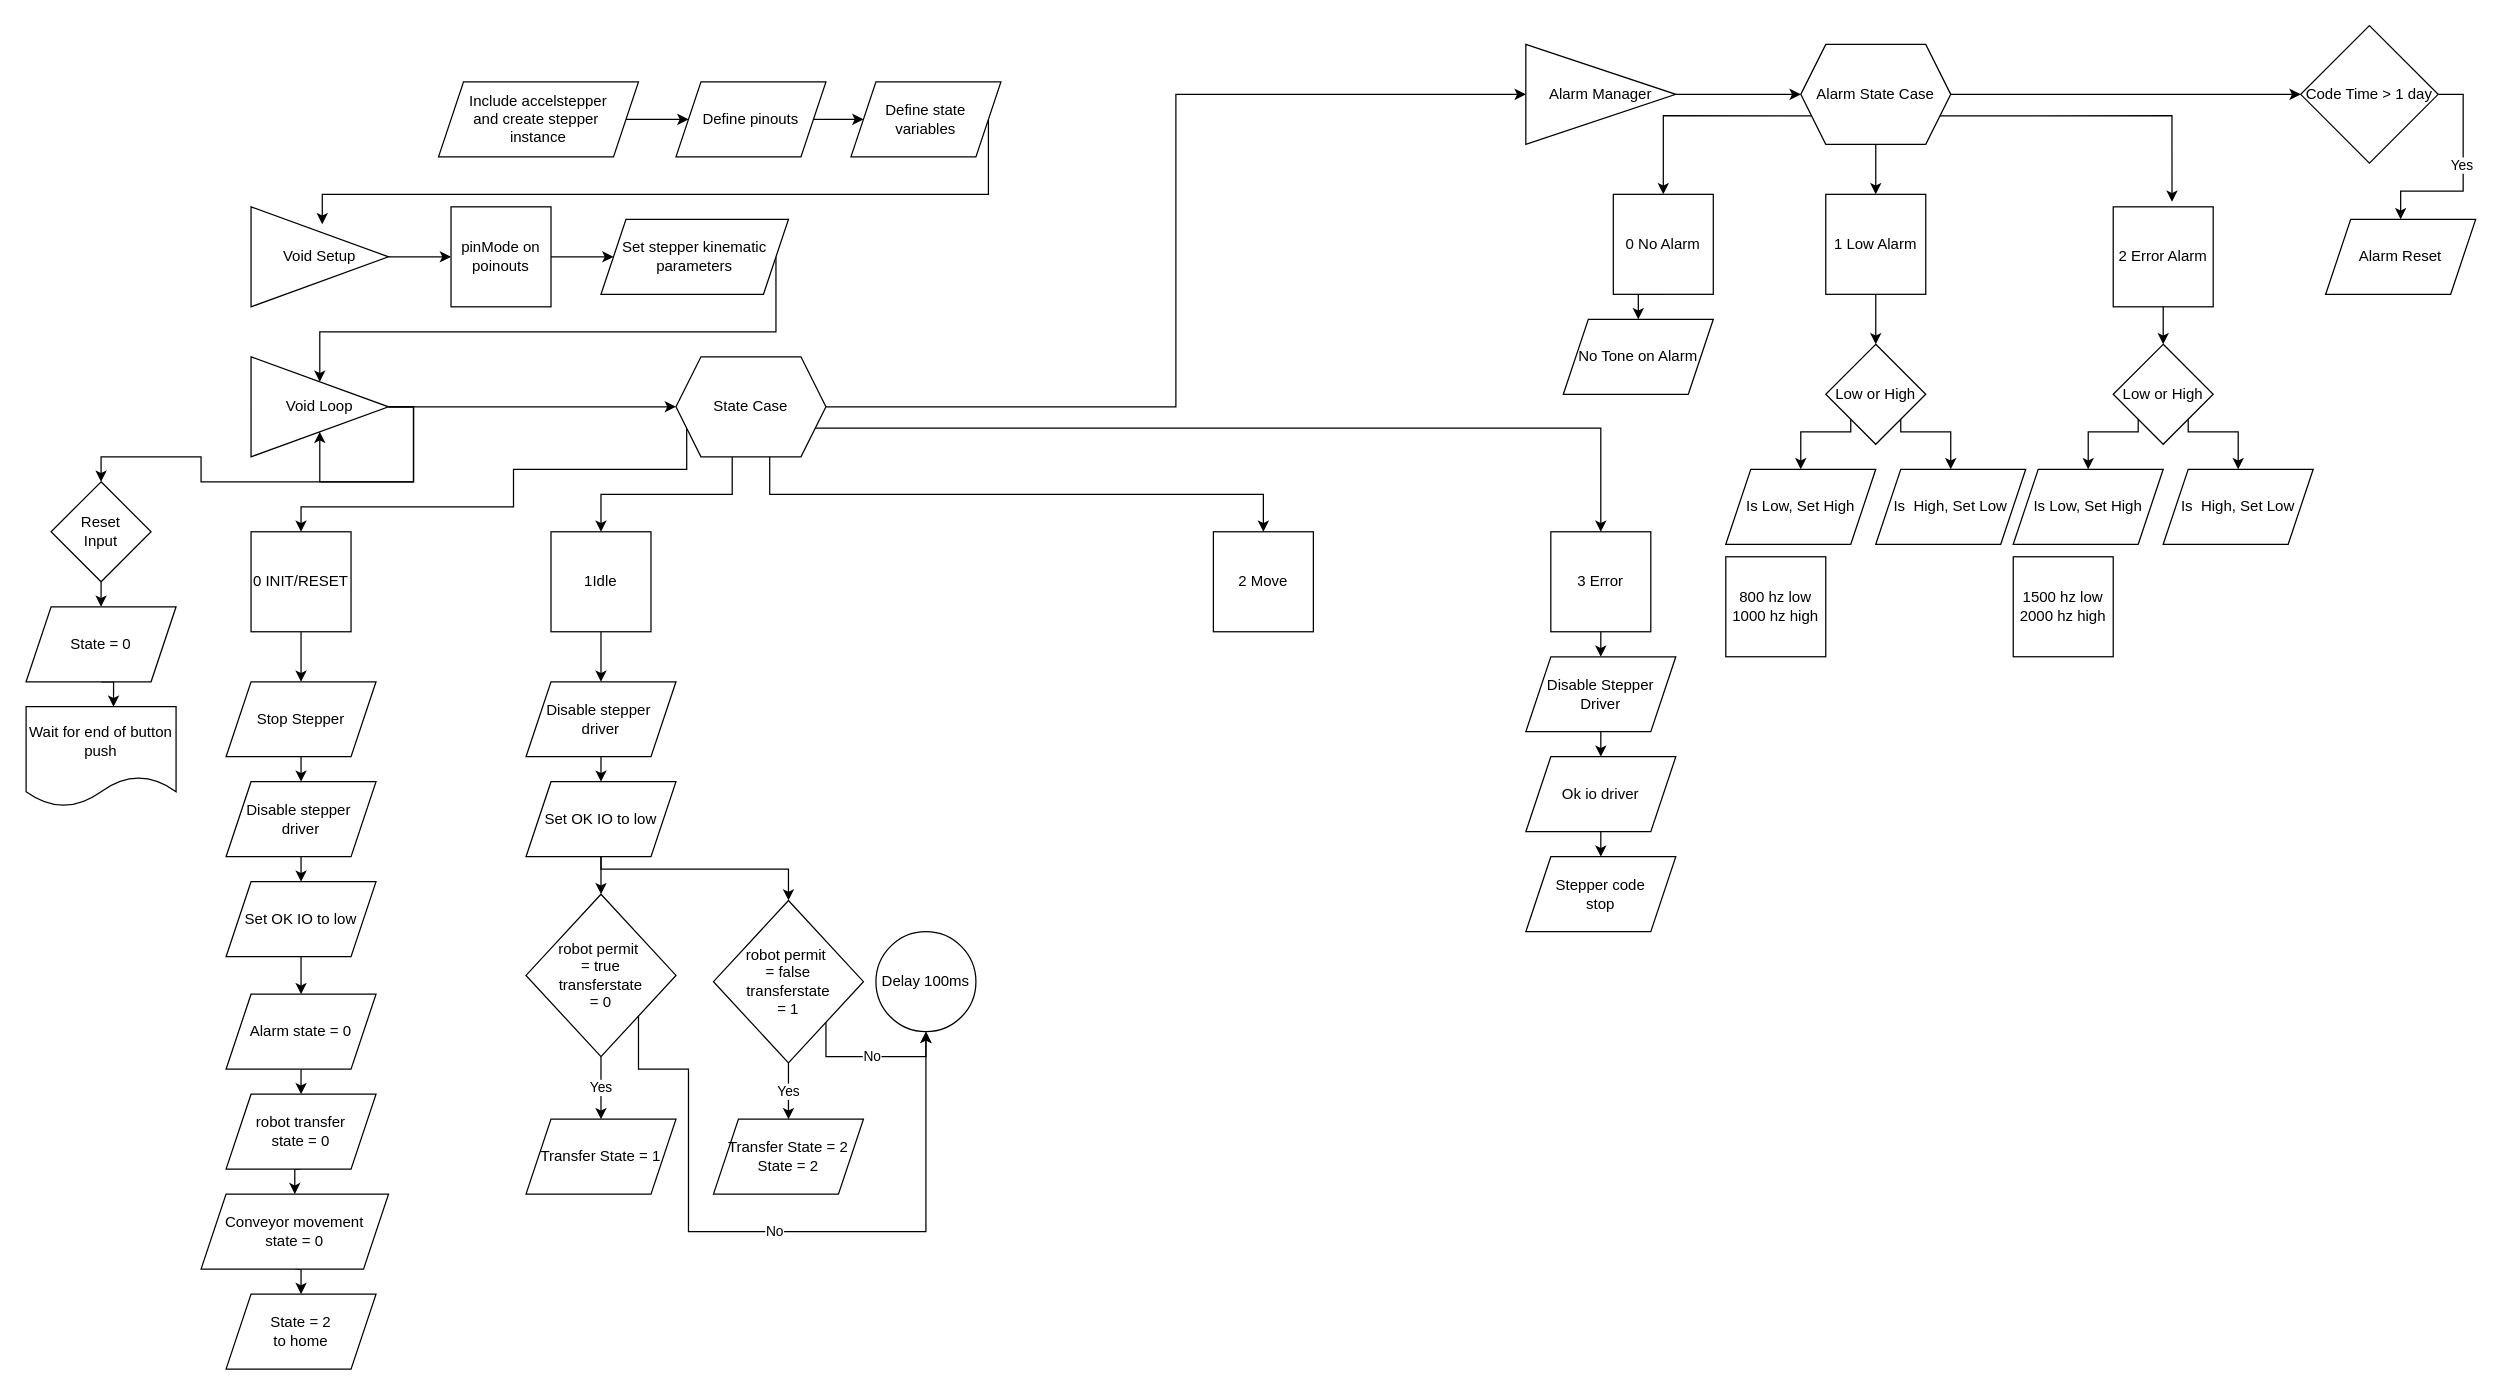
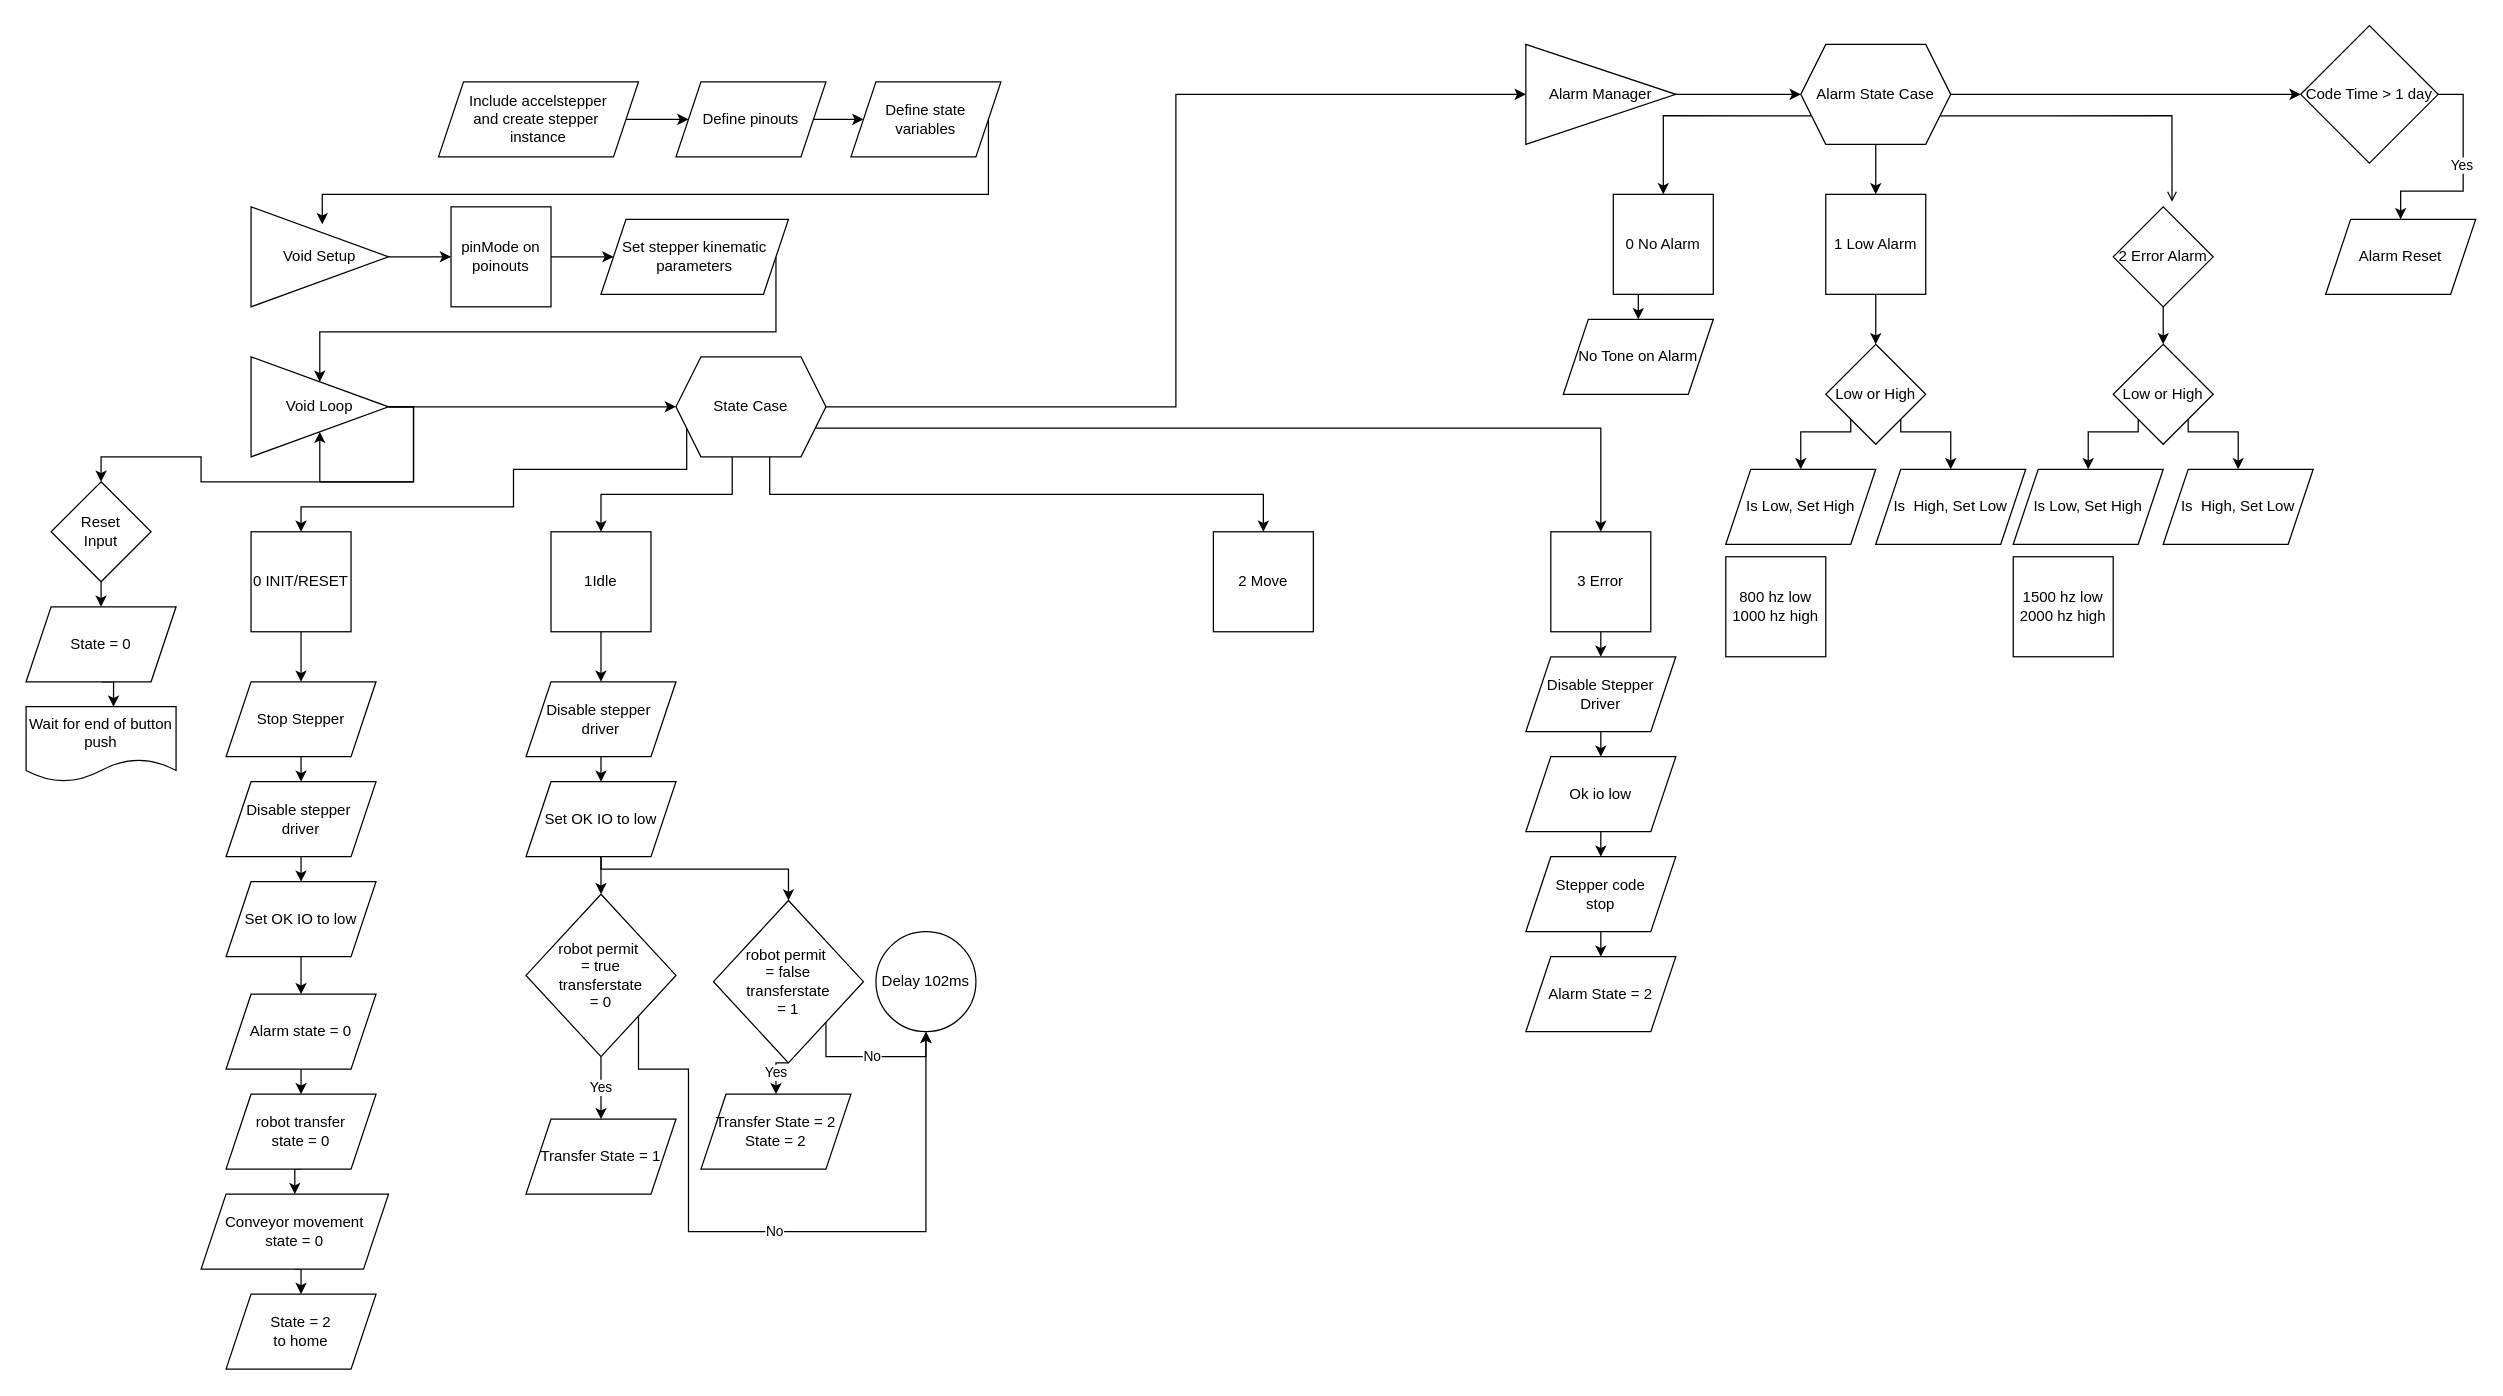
edge "Alarm State Case" -> "2 Error Alarm": arrowhead classic -> open
node "2 Error Alarm": shape rectangle -> diamond
node "Wait for end of button push": size 150x100 -> 150x75
node "Ok io driver": label "Ok io driver" -> "Ok io low"
edge "Stepper code stop" -> "Alarm State = 2": added
node "Delay 100ms": label "Delay 100ms" -> "Delay 102ms"
node "Alarm State = 2": added
node "Transfer State = 2 State = 2": moved (788, 1157) -> (776, 1132)
